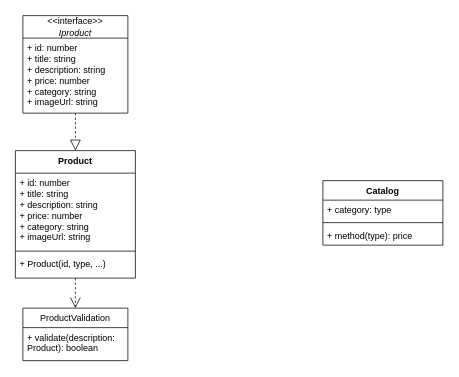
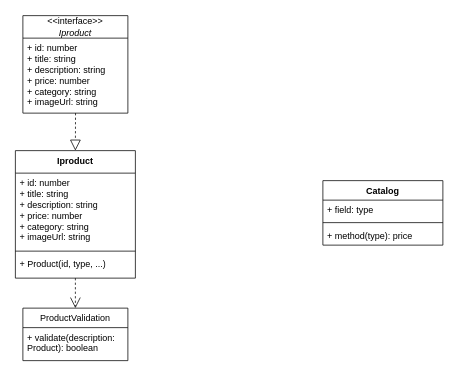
node "Product": label "Product" -> "Iproduct"
node "+ category: type": label "+ category: type" -> "+ field: type"
